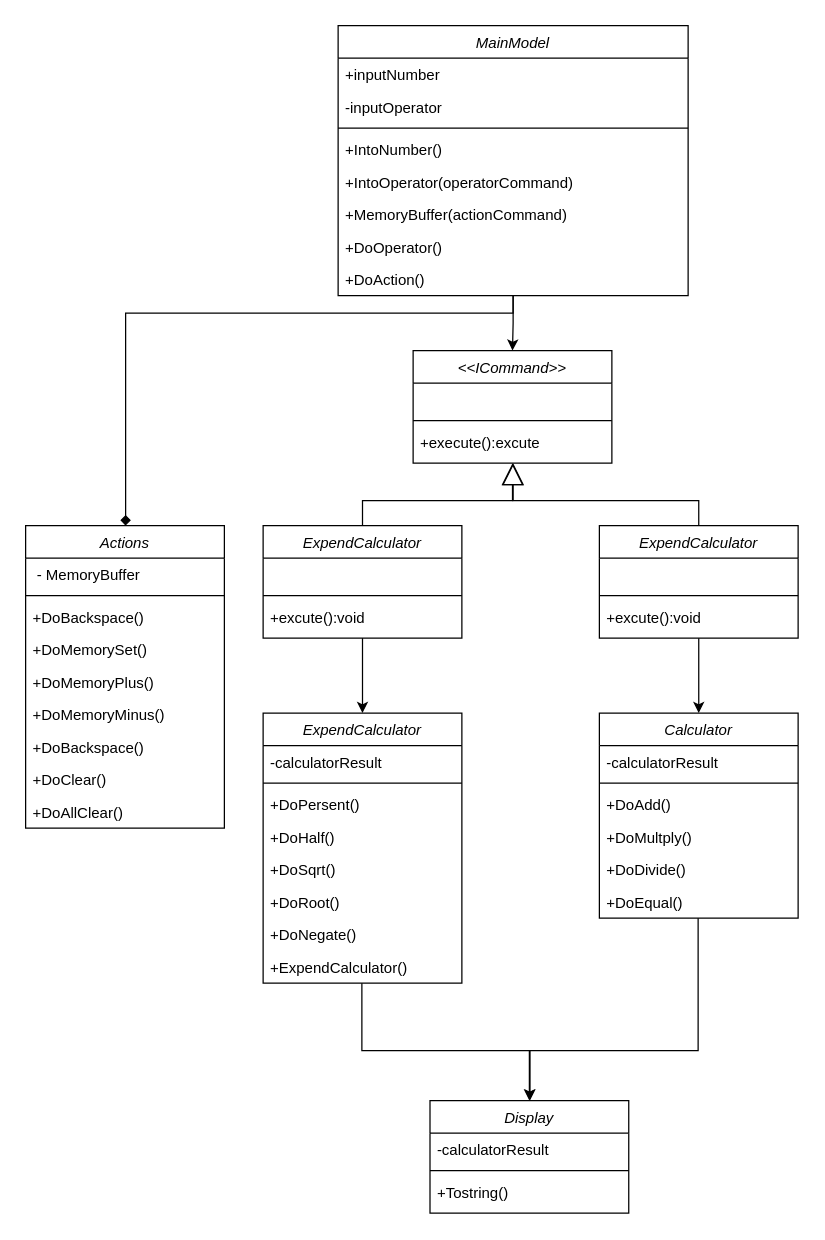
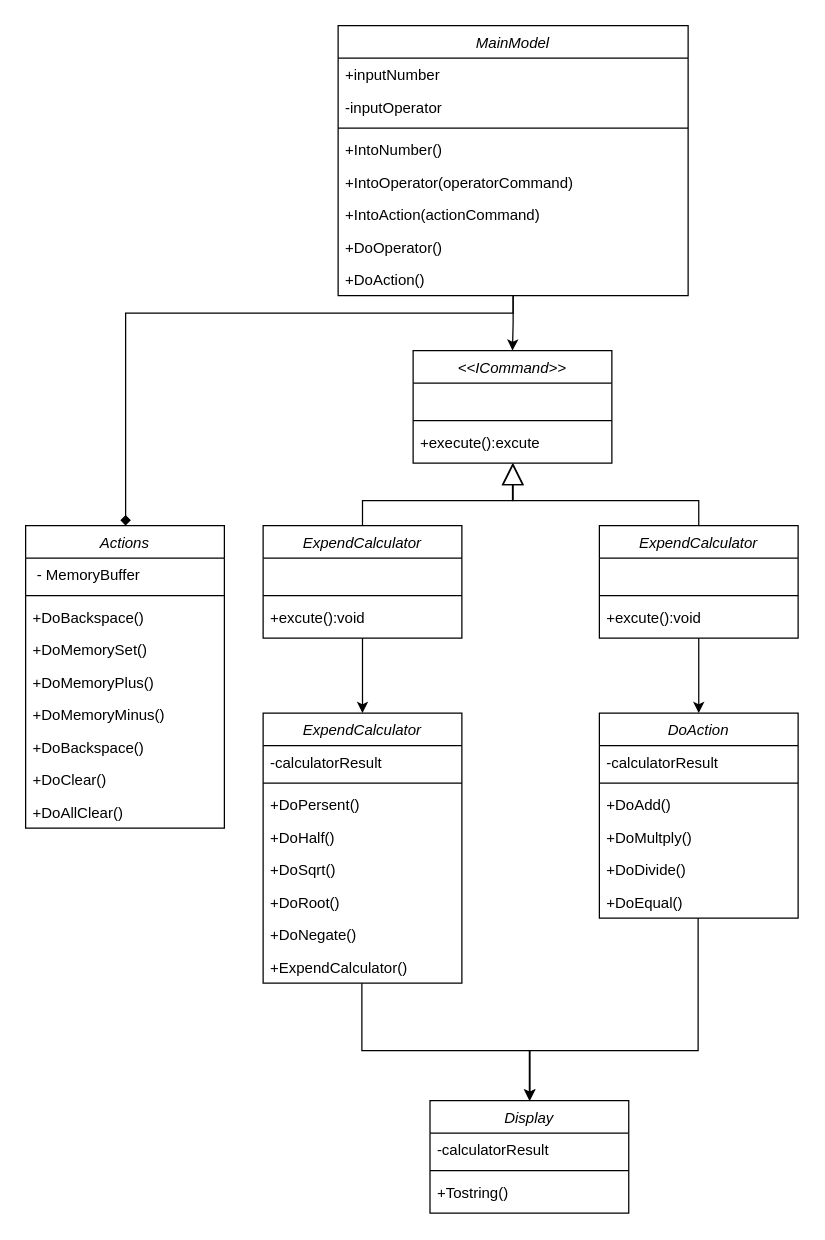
node "+MemoryBuffer(actionCommand)": label "+MemoryBuffer(actionCommand)" -> "+IntoAction(actionCommand)"
node "Calculator": label "Calculator" -> "DoAction"
